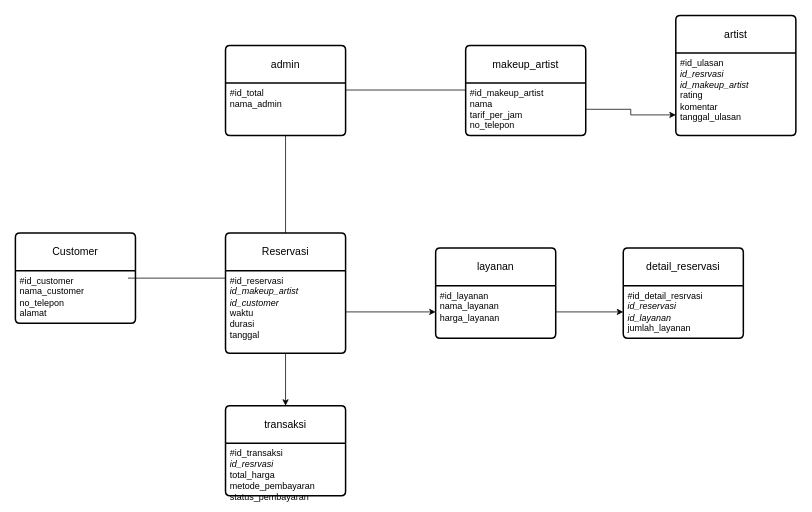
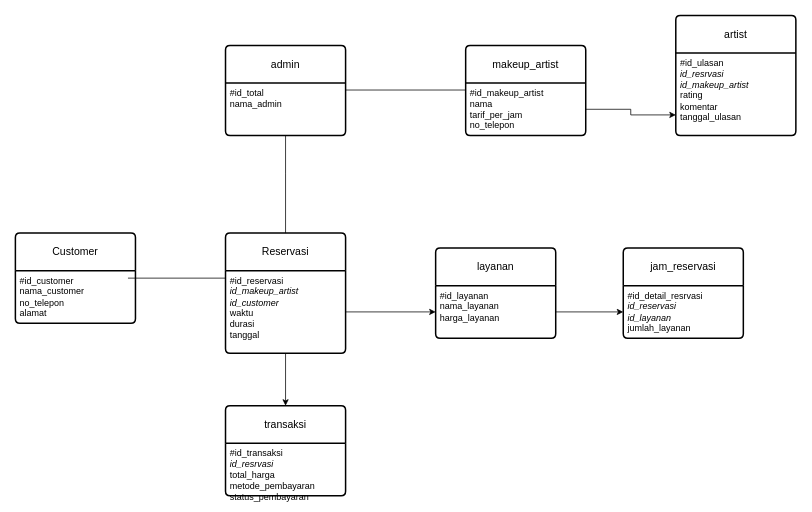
node "detail_reservasi": label "detail_reservasi" -> "jam_reservasi"
